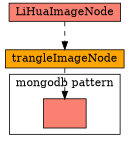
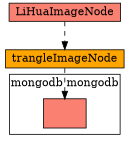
cluster "mongodb pattern": label "mongodb pattern" -> "mongodb mongodb"
